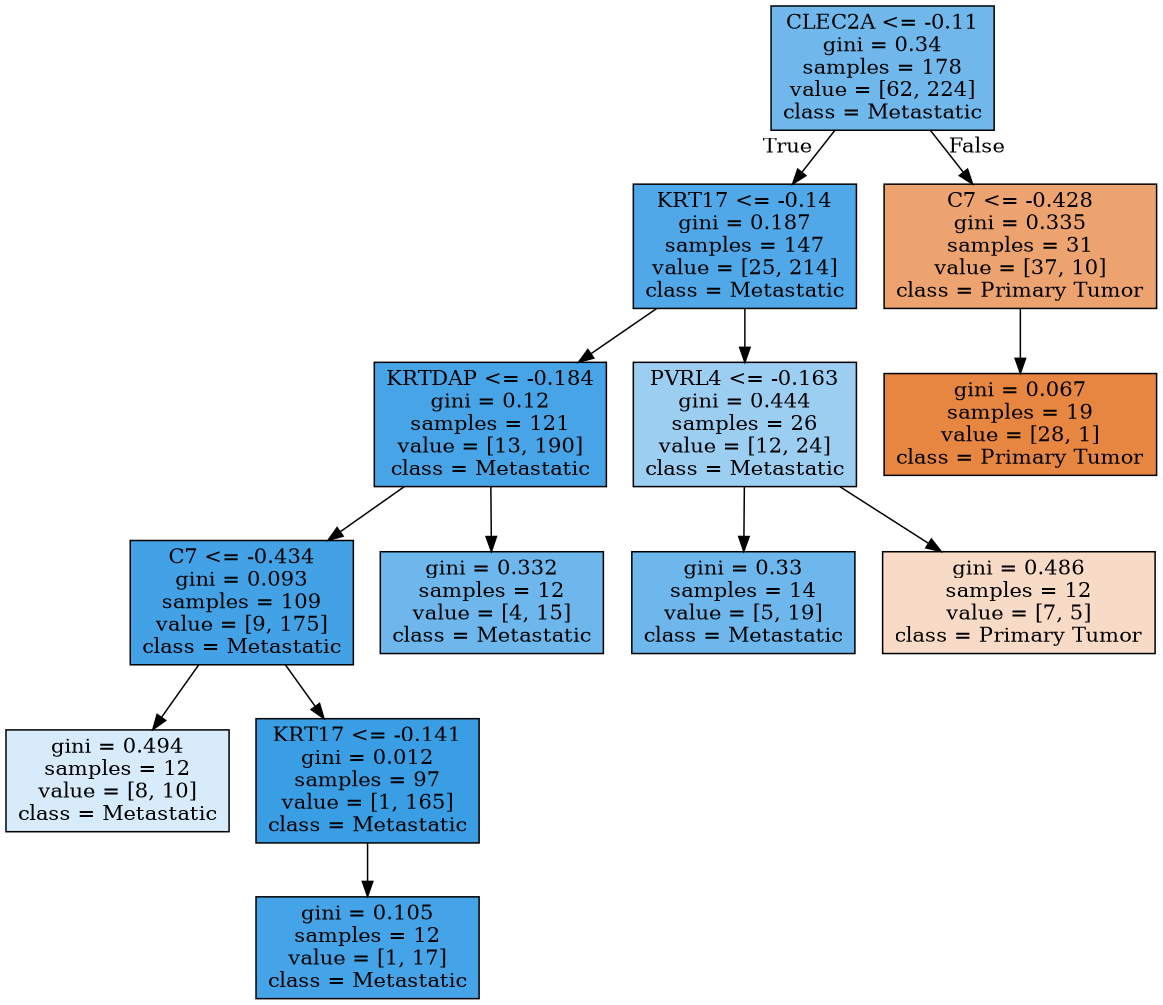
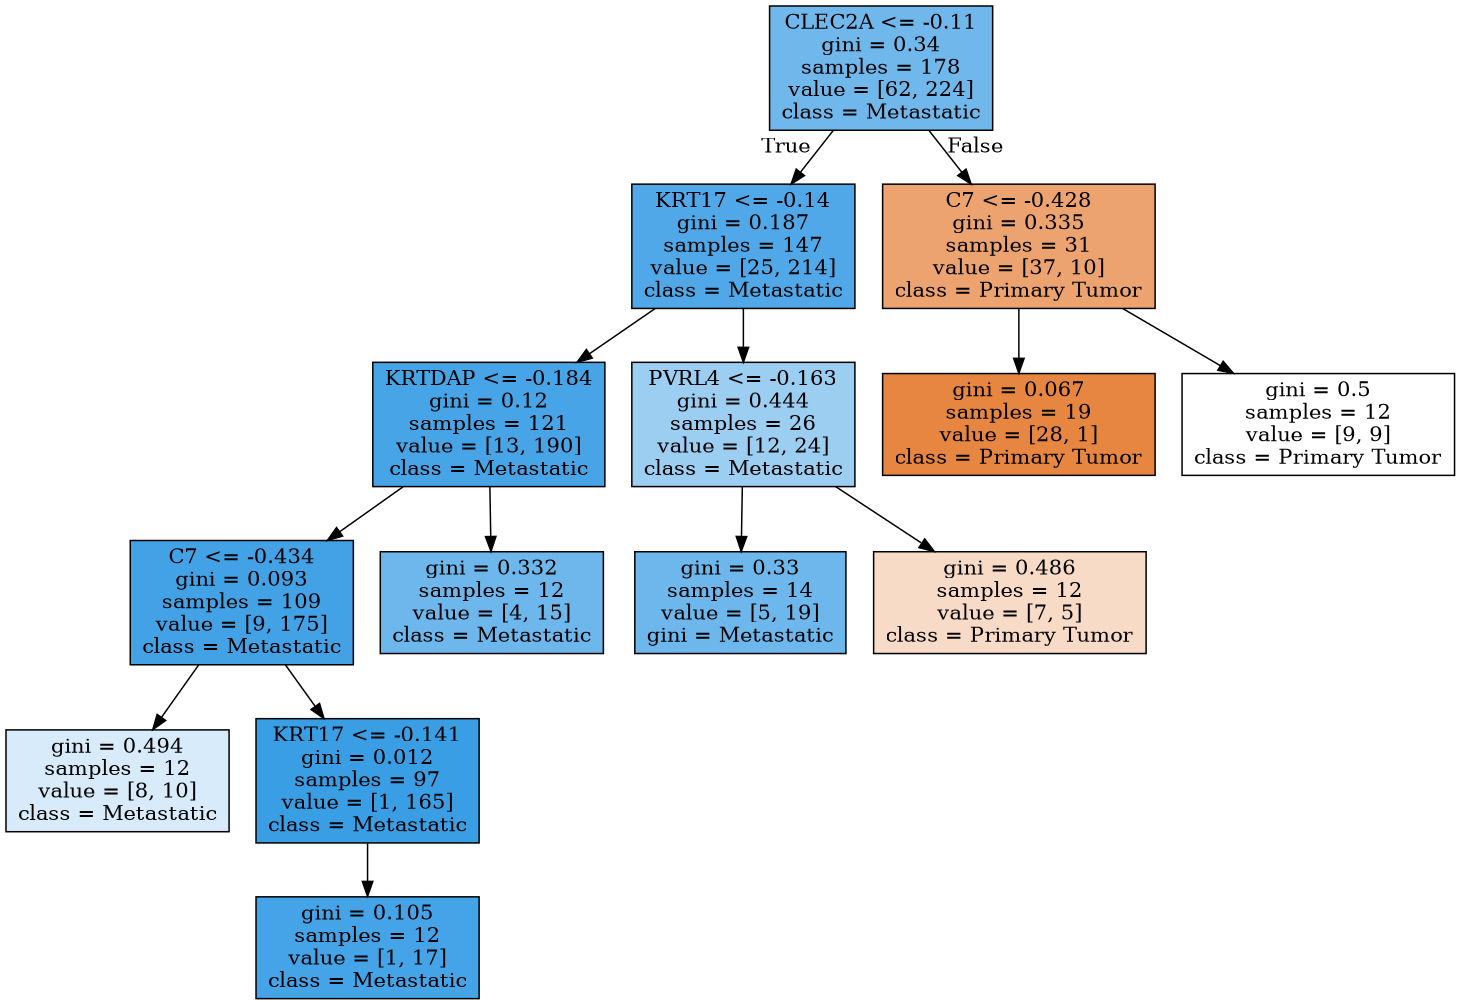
node "gini = 0.5 samples = 12 value = [9, 9] class = Primary Tumor": added
node "gini = 0.33 samples = 14 value = [5, 19] class = Metastatic": label "gini = 0.33 samples = 14 value = [5, 19] class = Metastatic" -> "gini = 0.33 samples = 14 value = [5, 19] gini = Metastatic"
